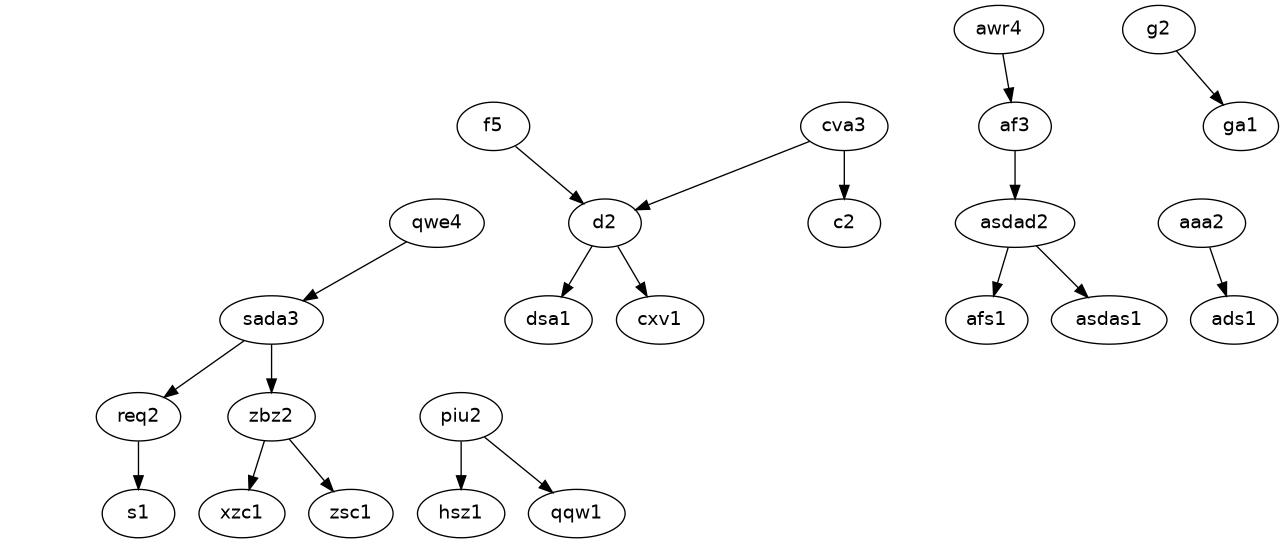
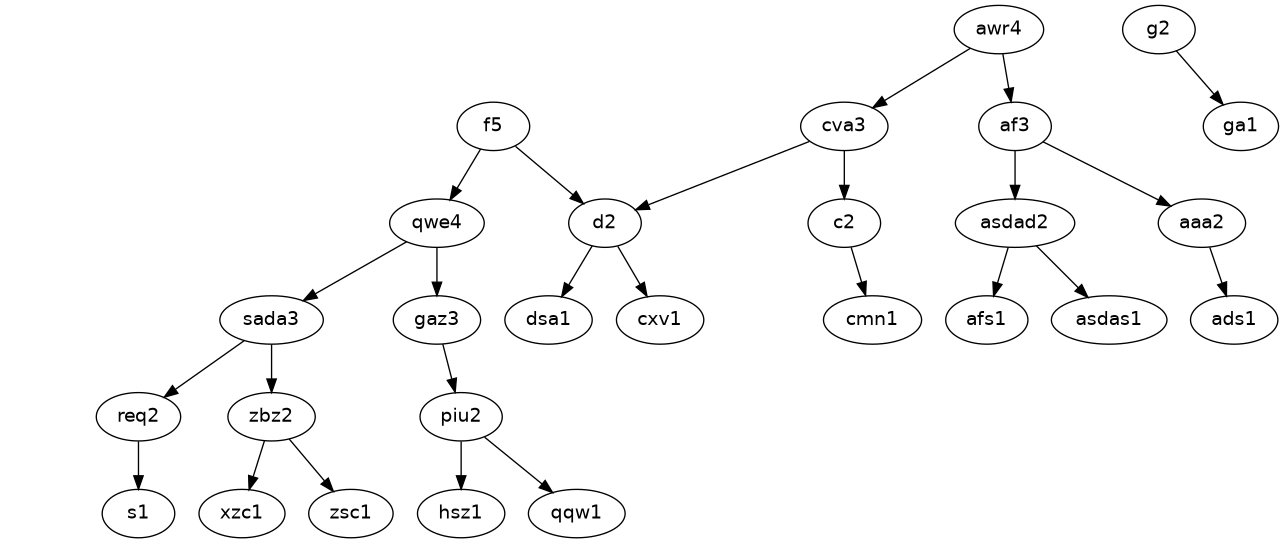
edge "awr4" -> "cva3": added
edge "f5" -> "qwe4": added
edge "af3" -> "aaa2": added
node "gaz3": added
node "cmn1": added
